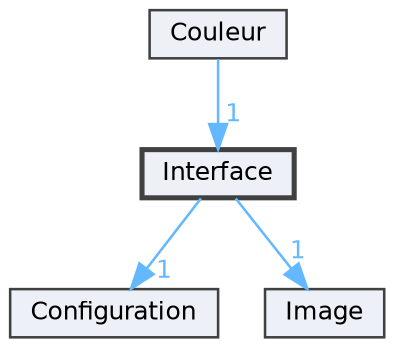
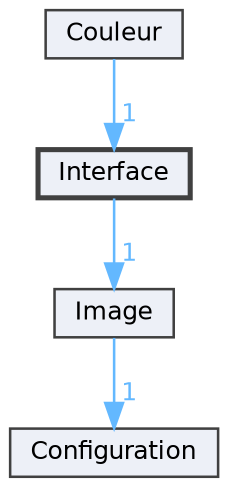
edge "Interface" -> "Configuration": now "Image" -> "Configuration"
